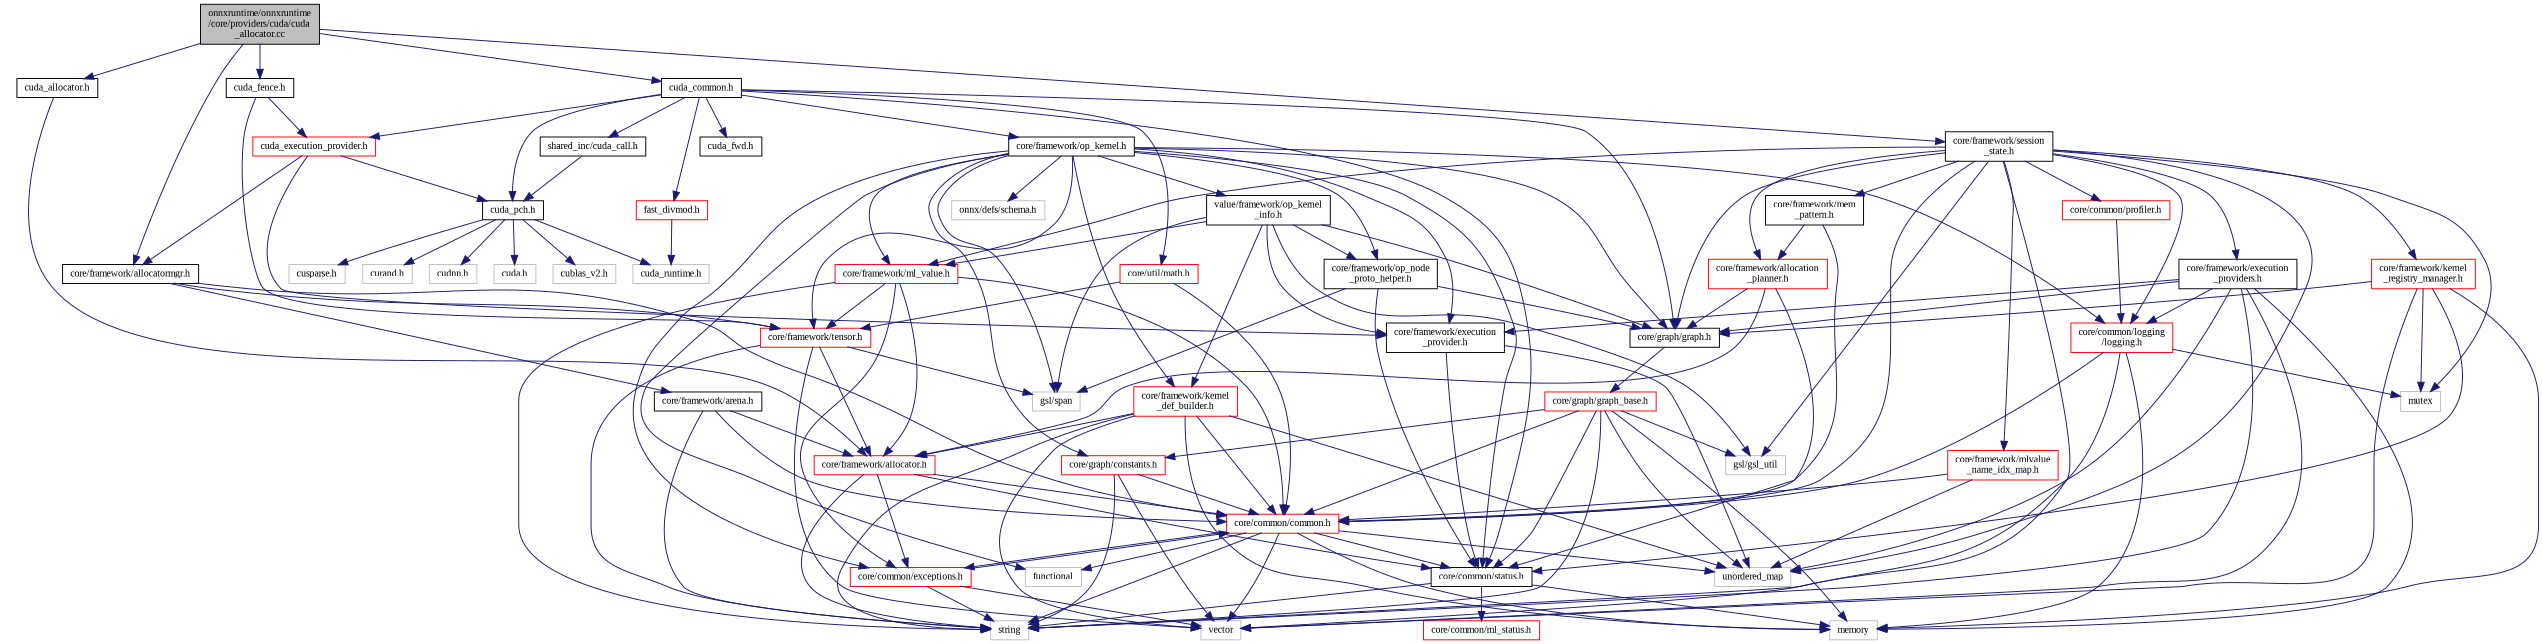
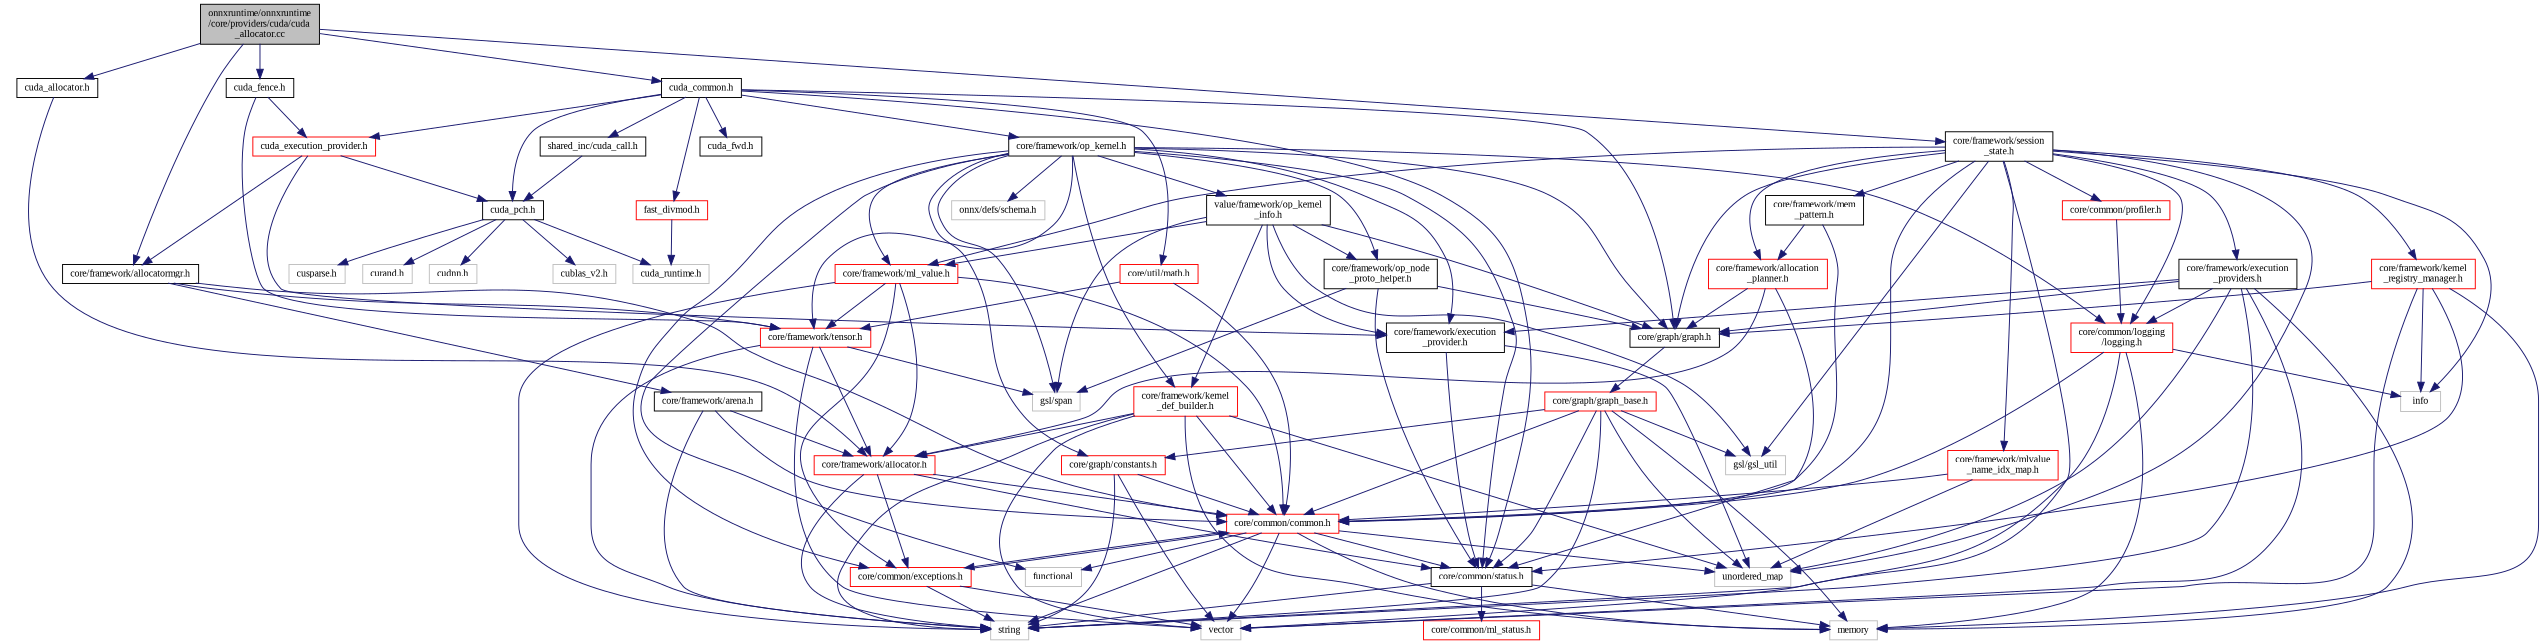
node "cuda.h": removed
node "mutex": label "mutex" -> "info"
